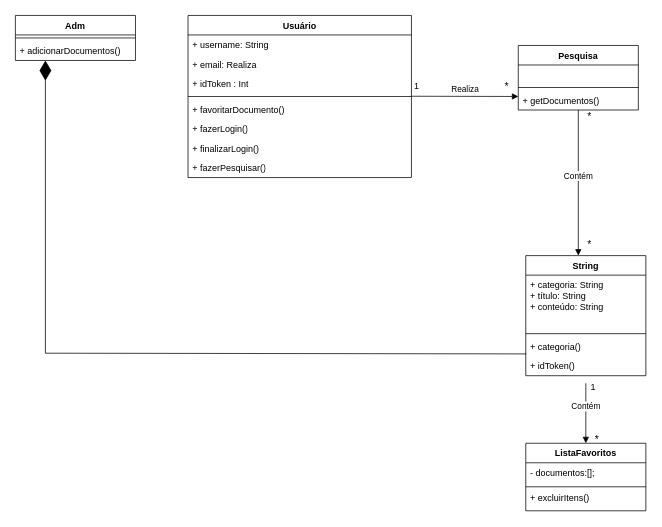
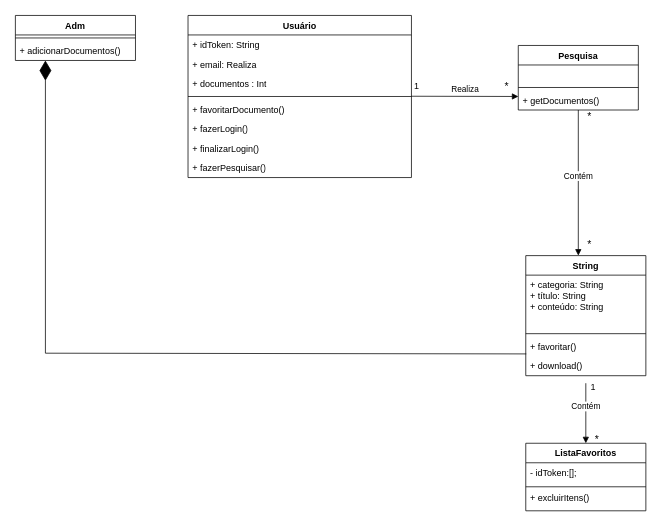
node "+ username: String": label "+ username: String" -> "+ idToken: String"
node "+ idToken : Int": label "+ idToken : Int" -> "+ documentos : Int"
node "+ categoria()": label "+ categoria()" -> "+ favoritar()"
node "+ idToken()": label "+ idToken()" -> "+ download()"
node "- documentos:[];": label "- documentos:[];" -> "- idToken:[];"
